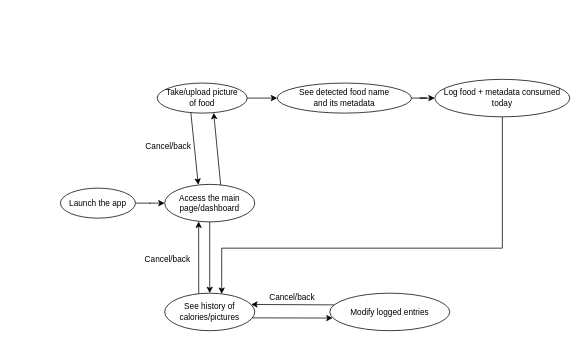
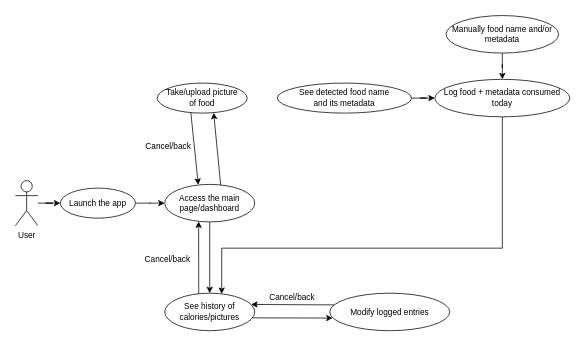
node "Manually food name and/or metadata": added
edge "Manually food name and/or metadata" -> "Log food + metadata consumed today": added
edge "Take/upload picture of food" -> "See detected food name and its metadata": removed
node "User": added
edge "User" -> "Launch the app": added
